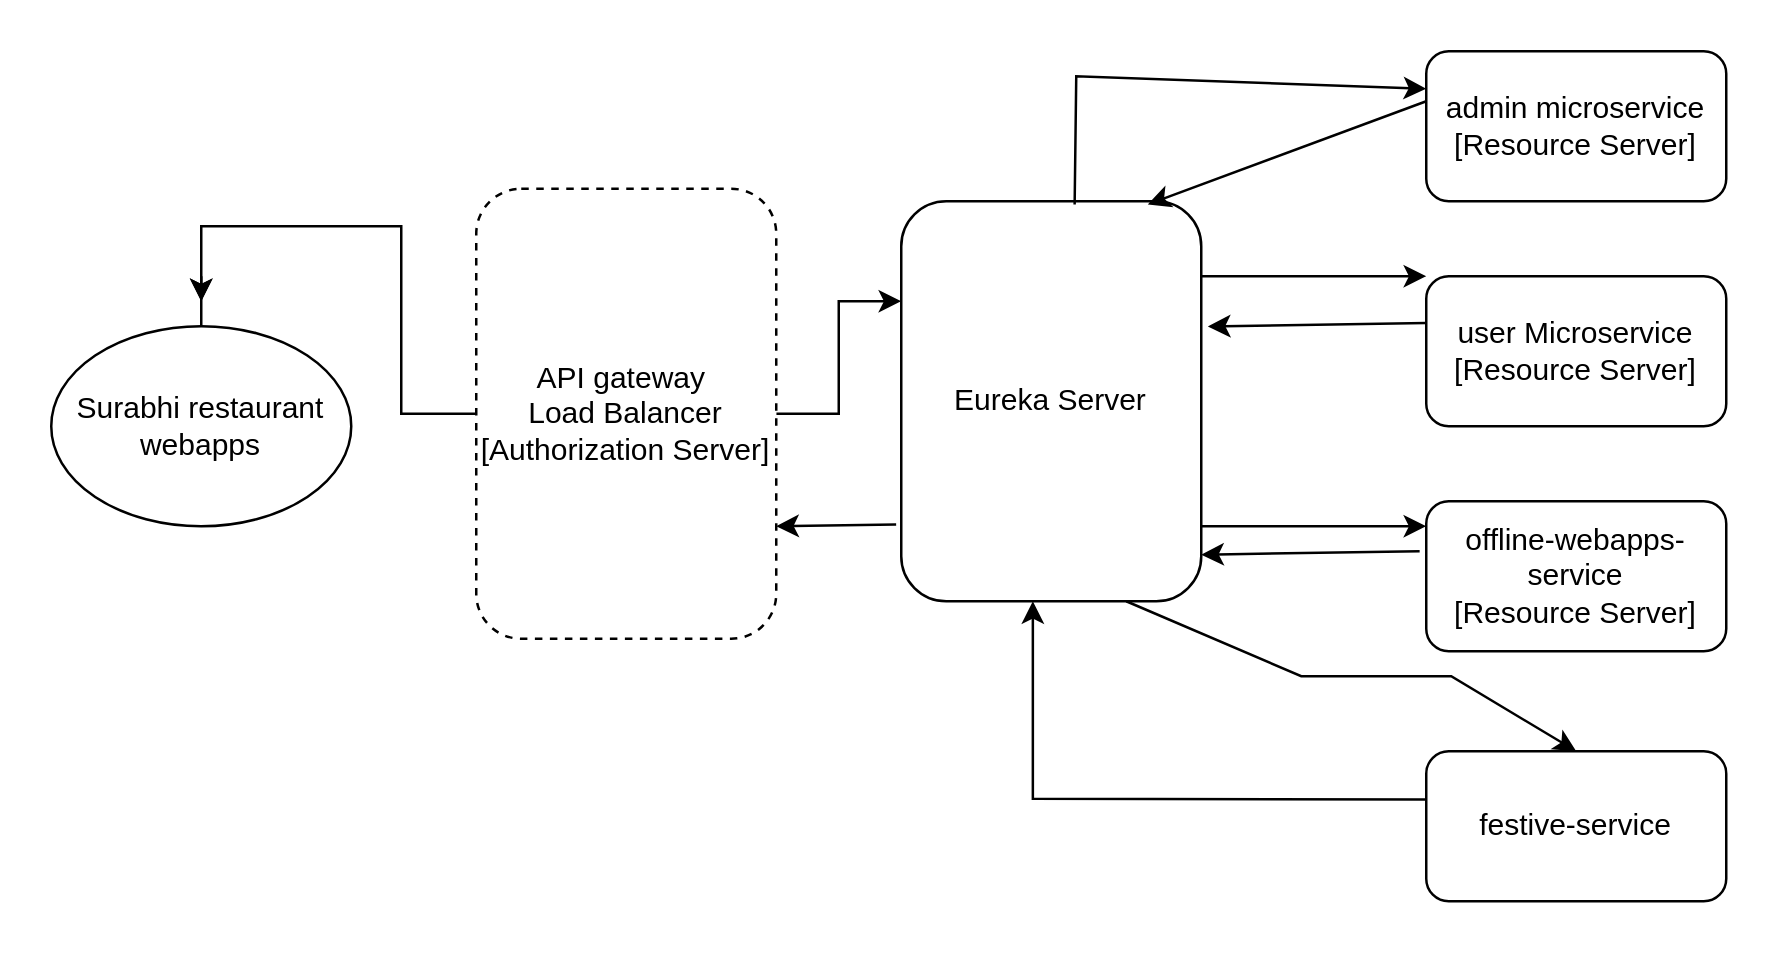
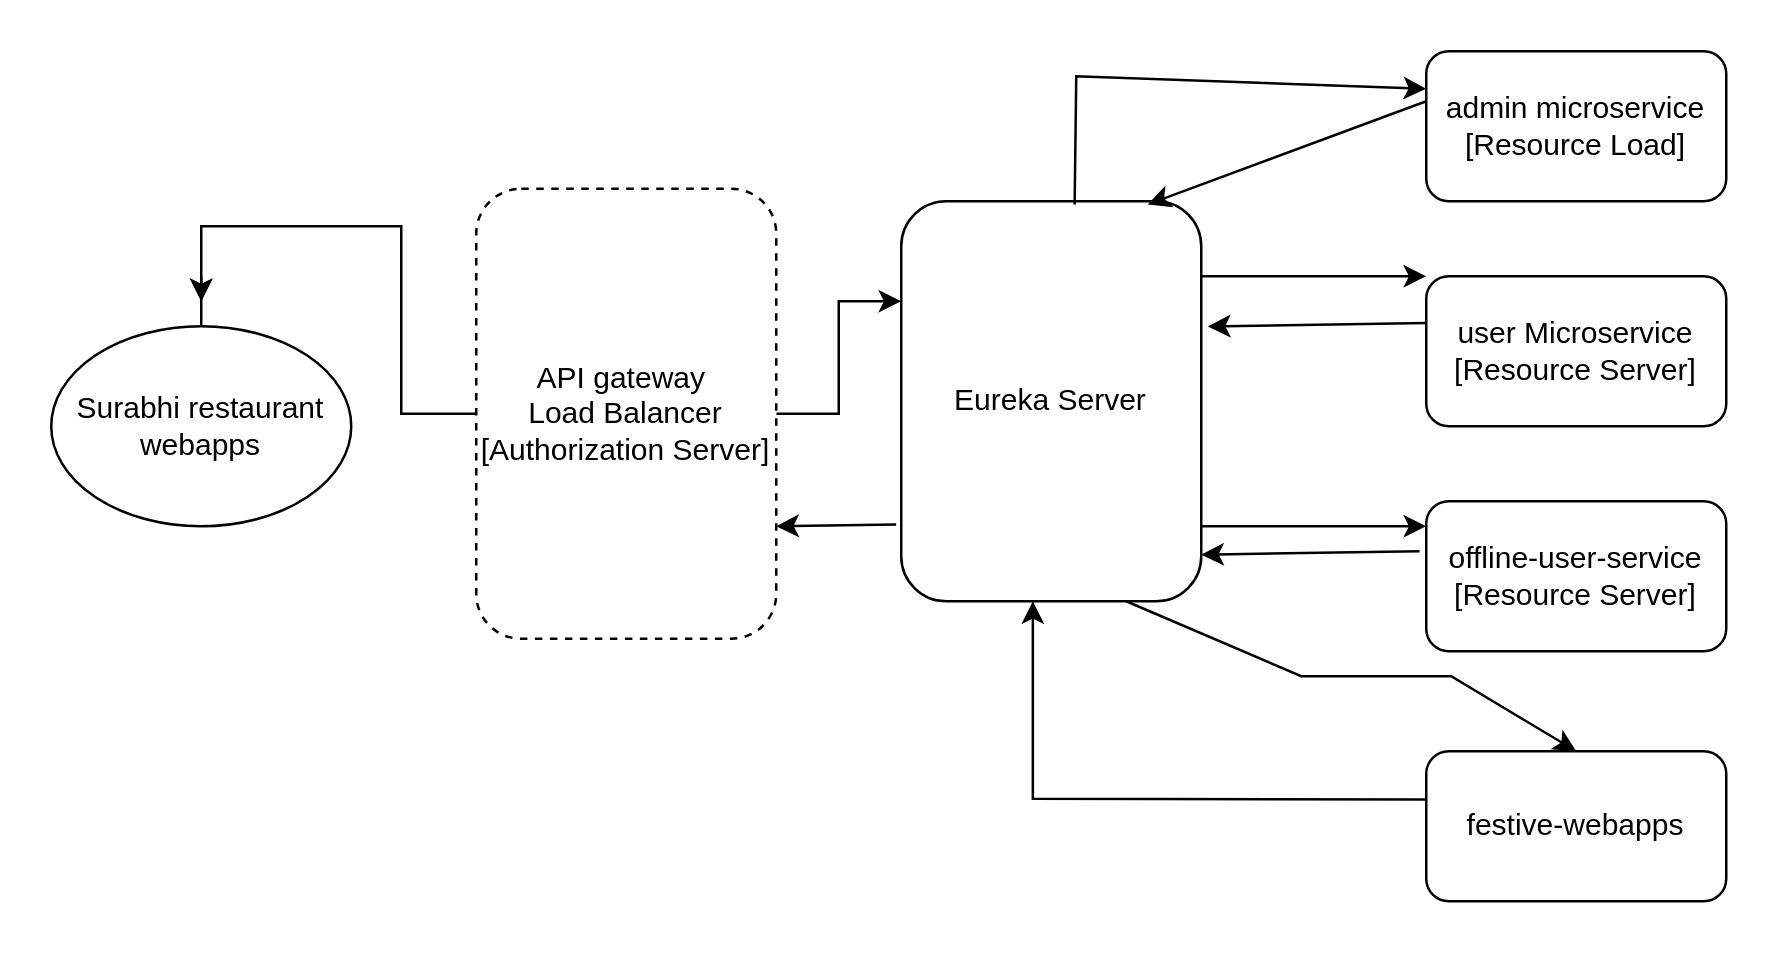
node "admin microservice [Resource Server]": label "admin microservice [Resource Server]" -> "admin microservice [Resource Load]"
node "offline-webapps-service [Resource Server]": label "offline-webapps-service [Resource Server]" -> "offline-user-service [Resource Server]"
node "festive-service": label "festive-service" -> "festive-webapps"
